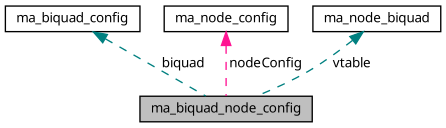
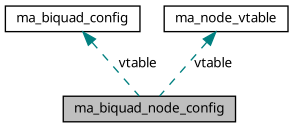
node "ma_node_config": removed
node "ma_node_biquad": label "ma_node_biquad" -> "ma_node_vtable"
edge "ma_biquad_node_config" -> "ma_biquad_config": label " biquad" -> " vtable"
